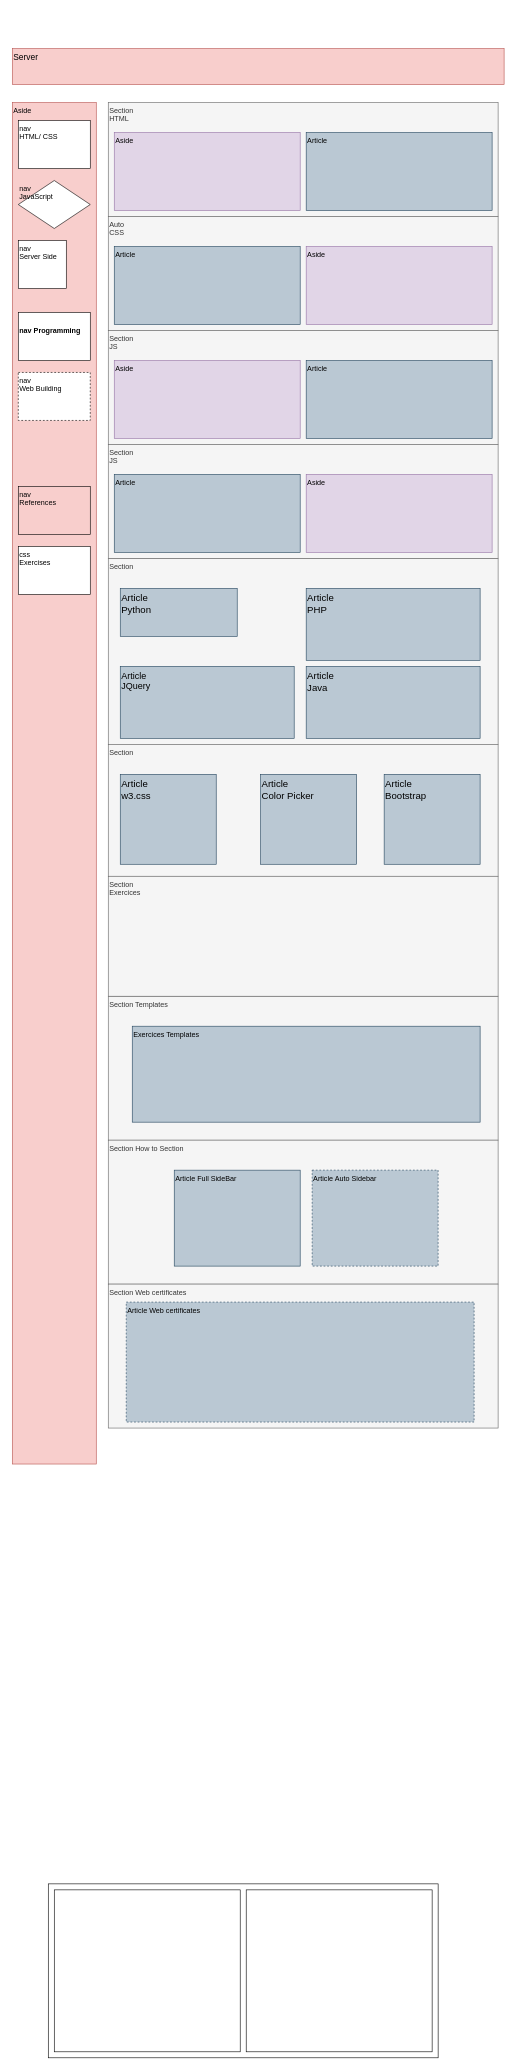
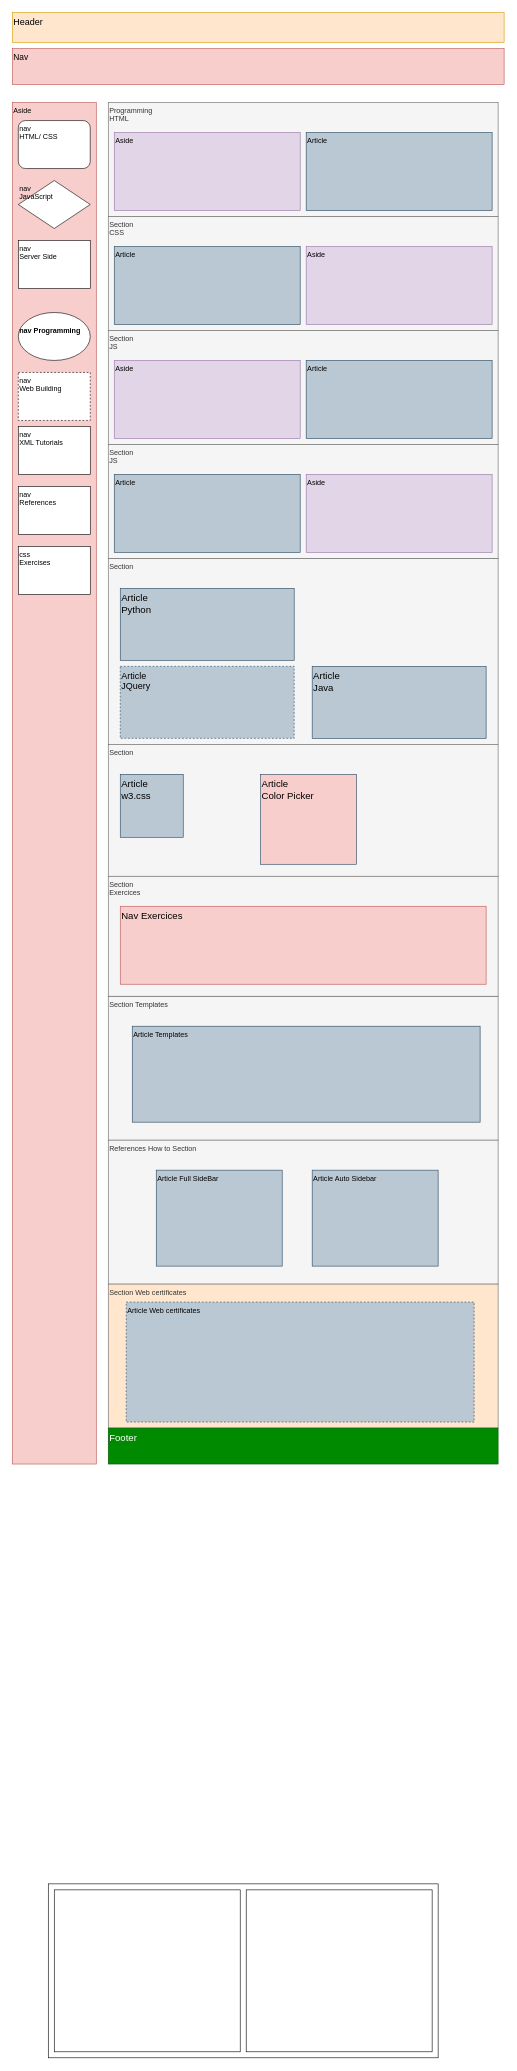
node "Header": added
node "Server": label "Server" -> "Nav"
node "Section HTML": label "Section HTML" -> "Programming HTML"
node "nav HTML/ CSS": shape rectangle -> rounded rectangle
node "Auto CSS": label "Auto CSS" -> "Section CSS"
node "nav Server Side": size 48x48 -> 72x48
node "nav Programming": shape rectangle -> ellipse
node "nav XML Tutorials": added
node "nav References": fillcolor #f8cecc -> #ffffff
node "Article Python": size 117x48 -> 174x72
node "Article PHP": removed
node "Article JQuery": style solid -> dashed
node "Article Java": moved (393, 702) -> (399, 702)
node "Article w3.css": size 96x90 -> 63x63
node "Article Color Picker": fillcolor #bac8d3 -> #f8cecc
node "Article Bootstrap": removed
node "Nav Exercices": added
node "Exercices Templates": label "Exercices Templates" -> "Article Templates"
node "Section How to Section": label "Section How to Section" -> "References How to Section"
node "Article Full SideBar": moved (237, 1218) -> (219, 1218)
node "Article Auto Sidebar": style dashed -> solid
node "Section Web certificates": fillcolor #f5f5f5 -> #ffe6cc
node "Footer": added
